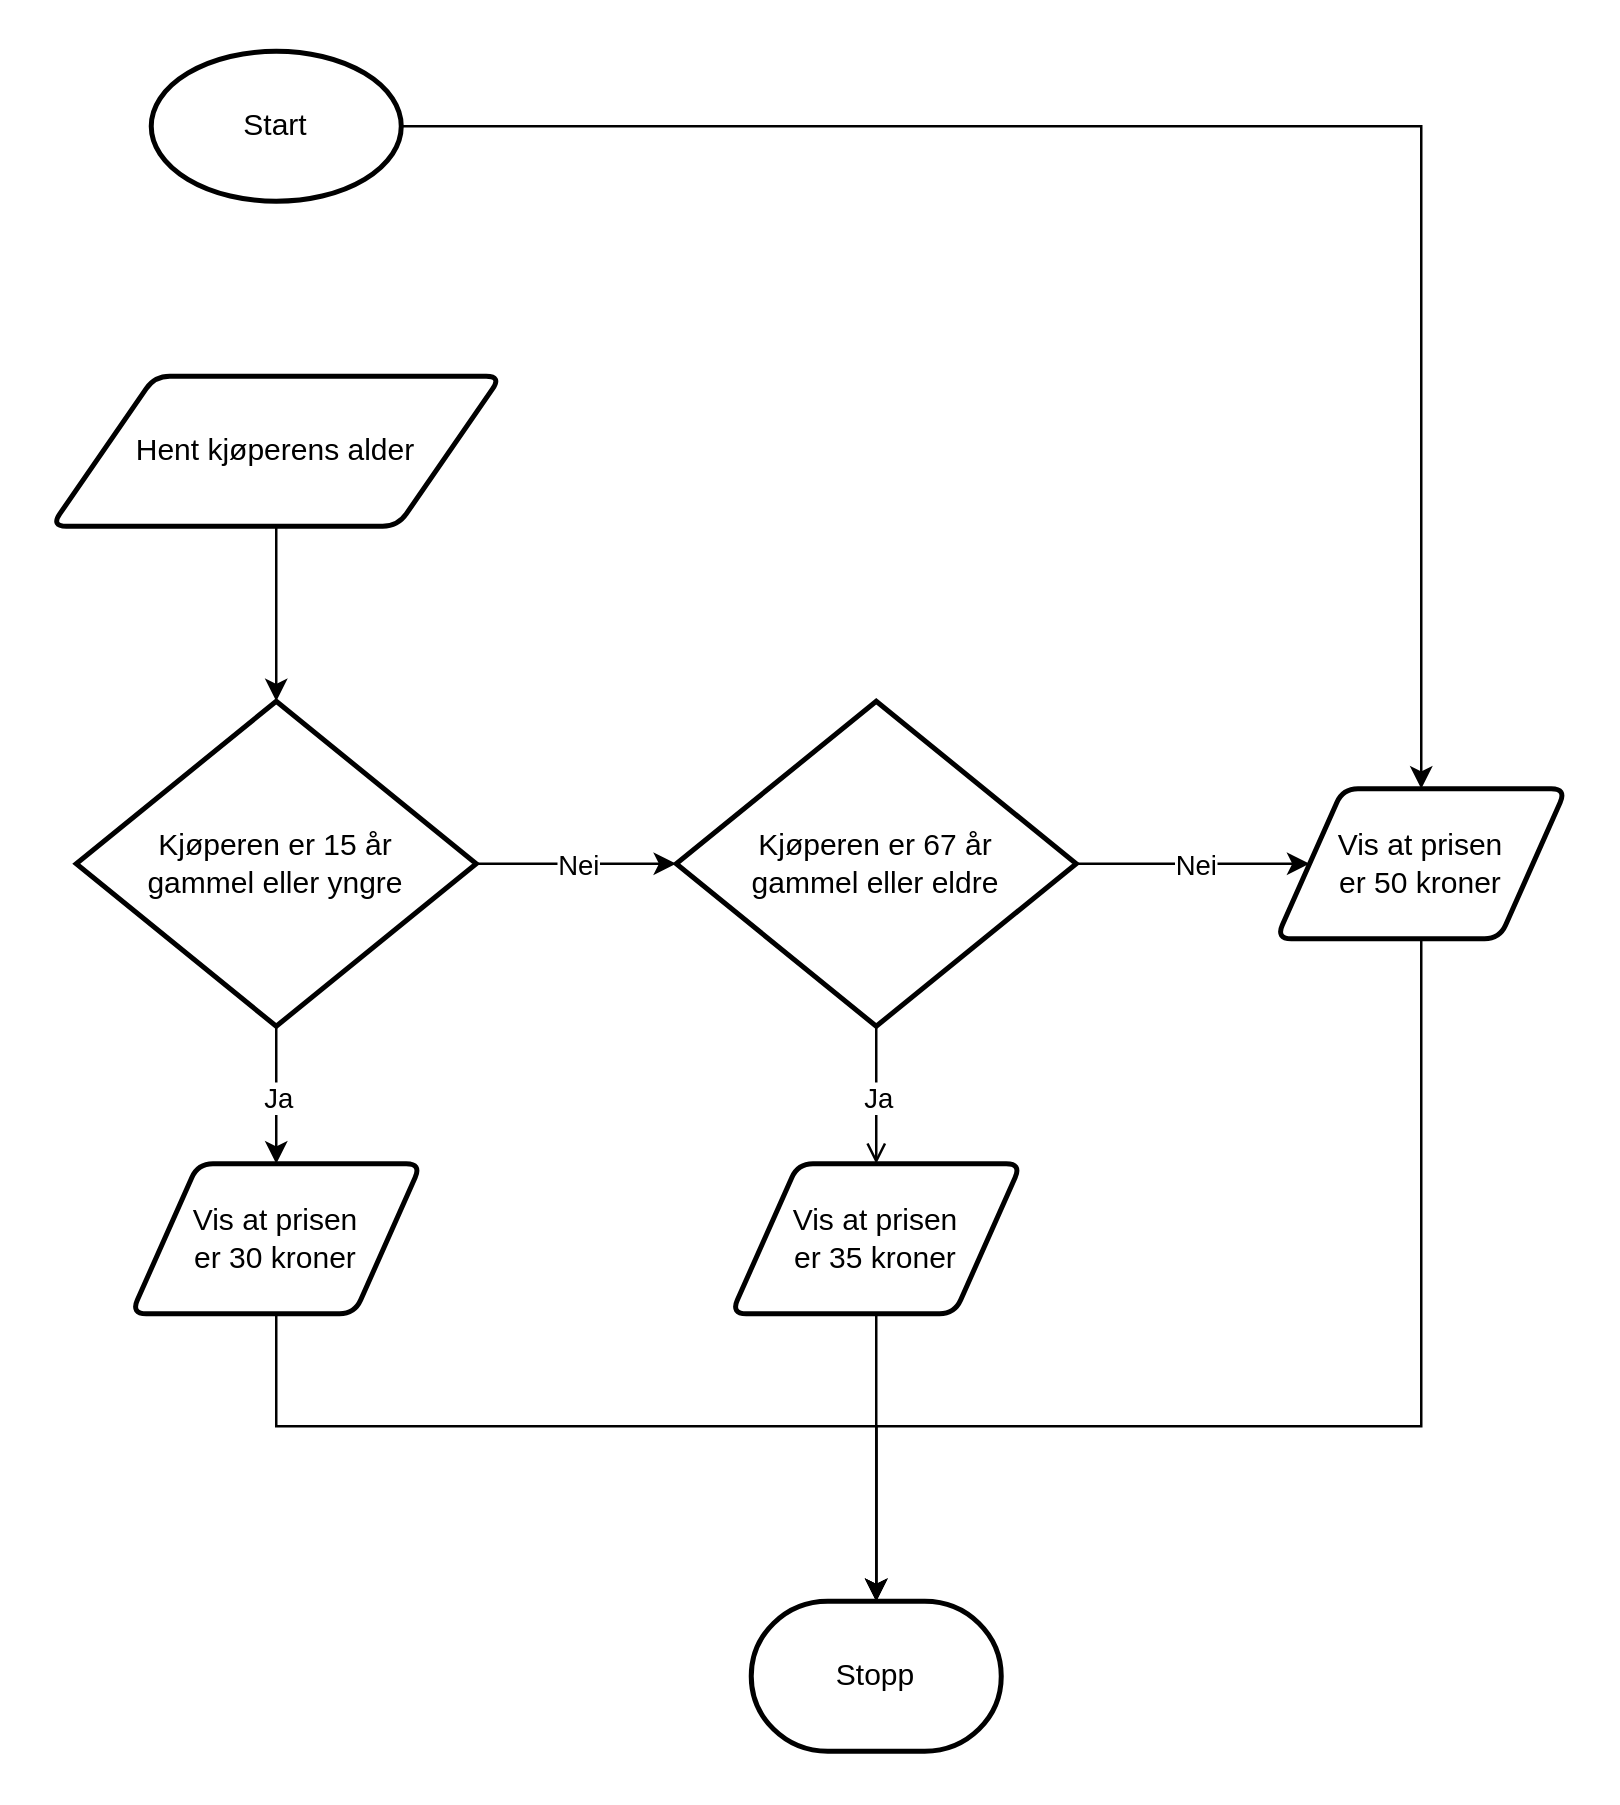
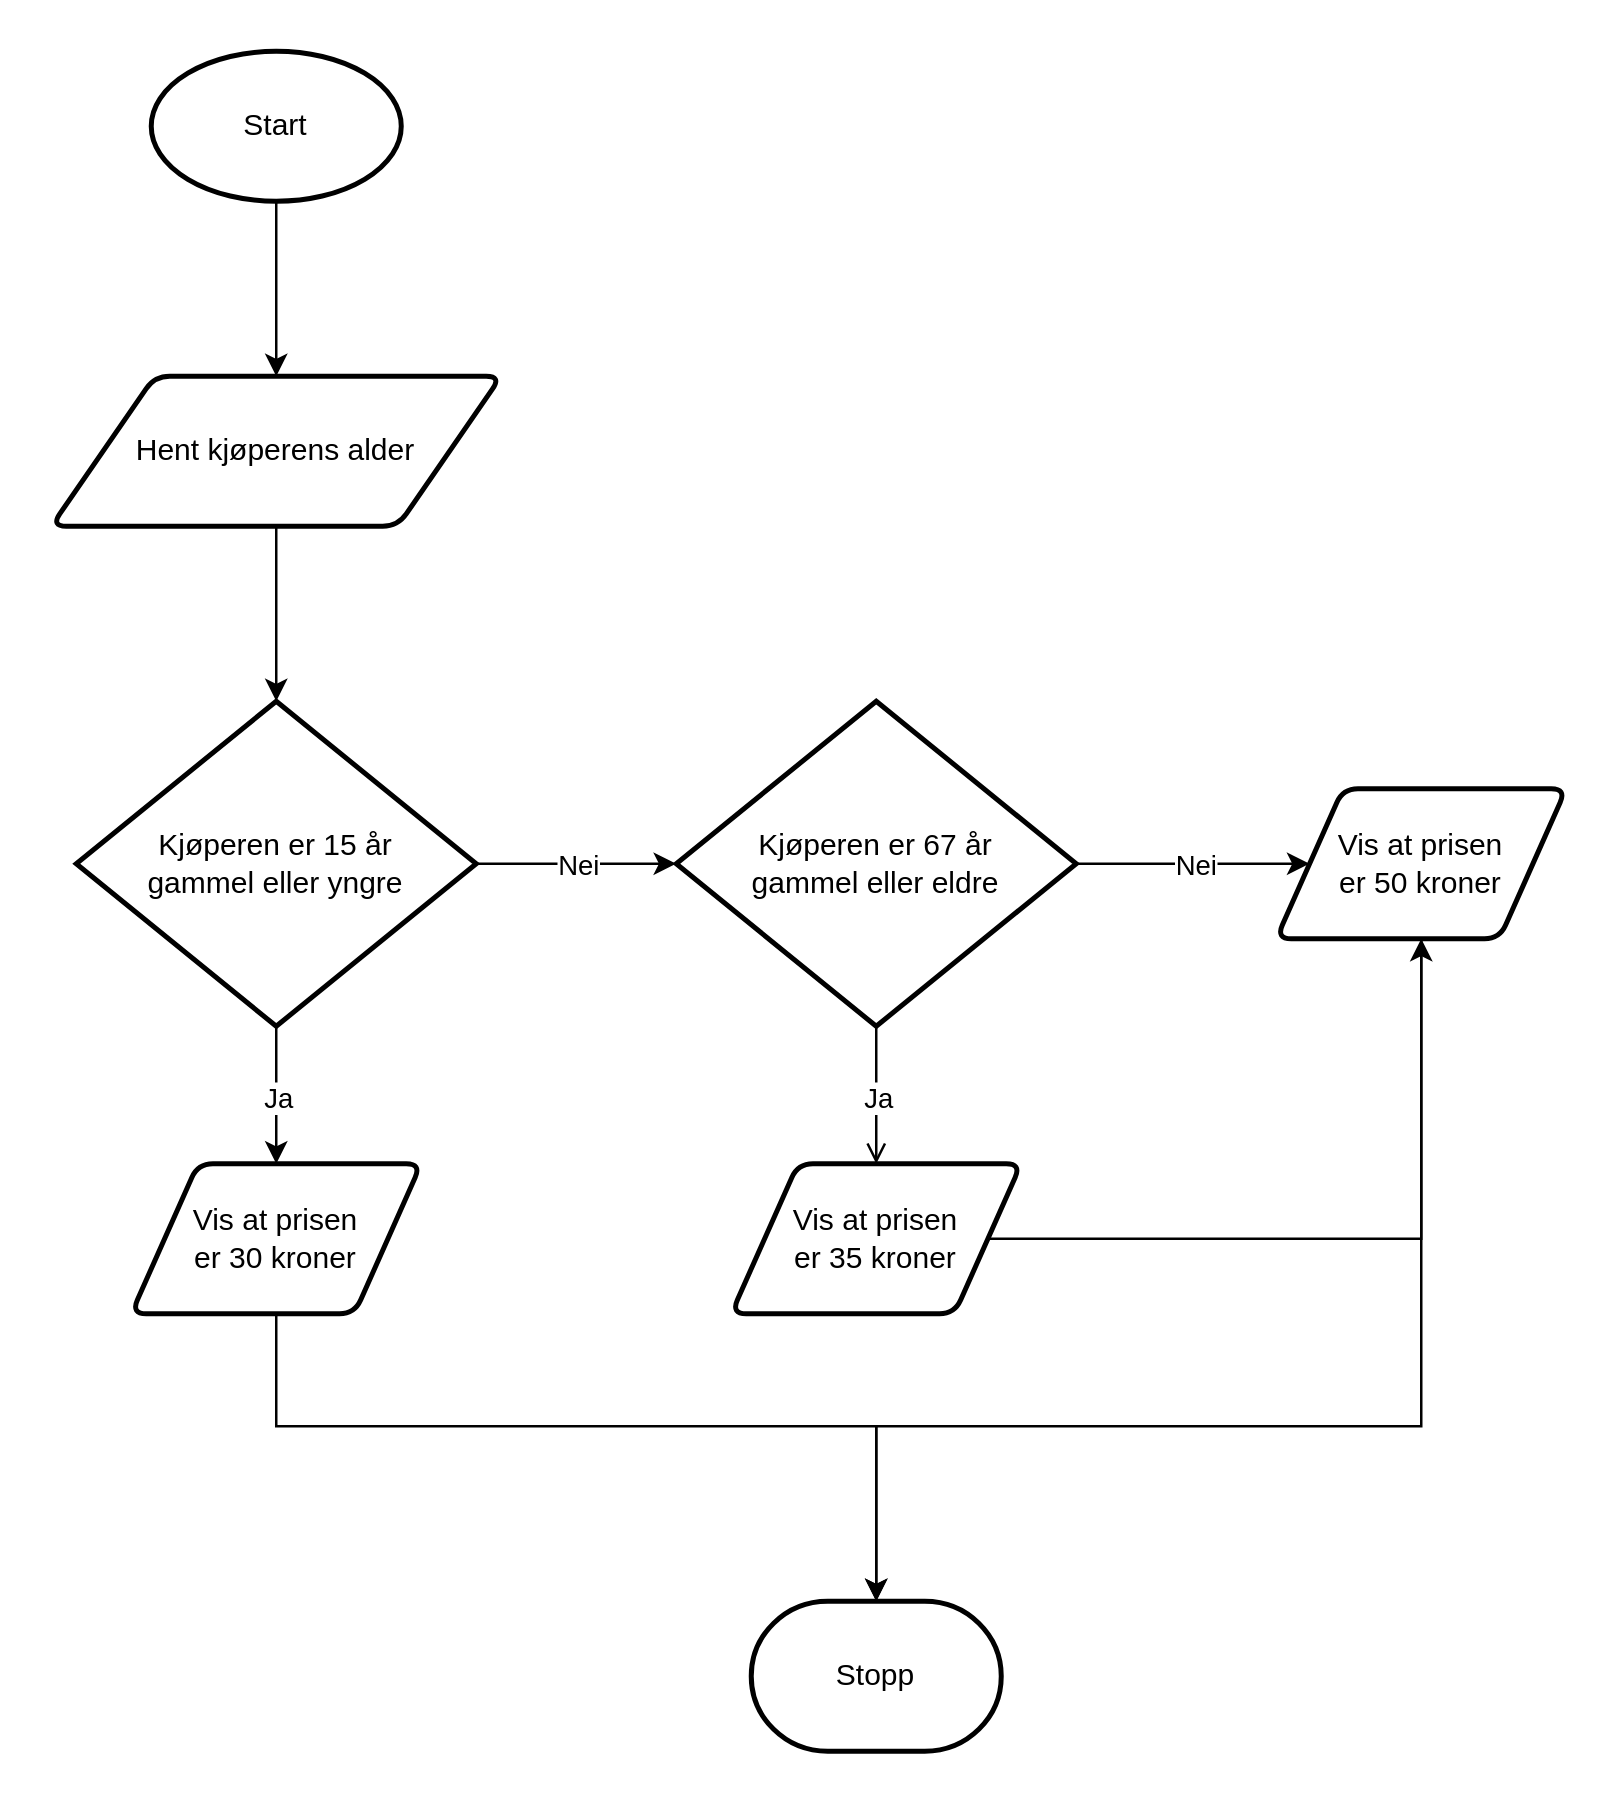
edge "Start" -> "Vis at prisen er 50 kroner": now "Start" -> "Hent kjøperens alder"
edge "Vis at prisen er 35 kroner" -> "Stopp": now "Vis at prisen er 35 kroner" -> "Vis at prisen er 50 kroner"
